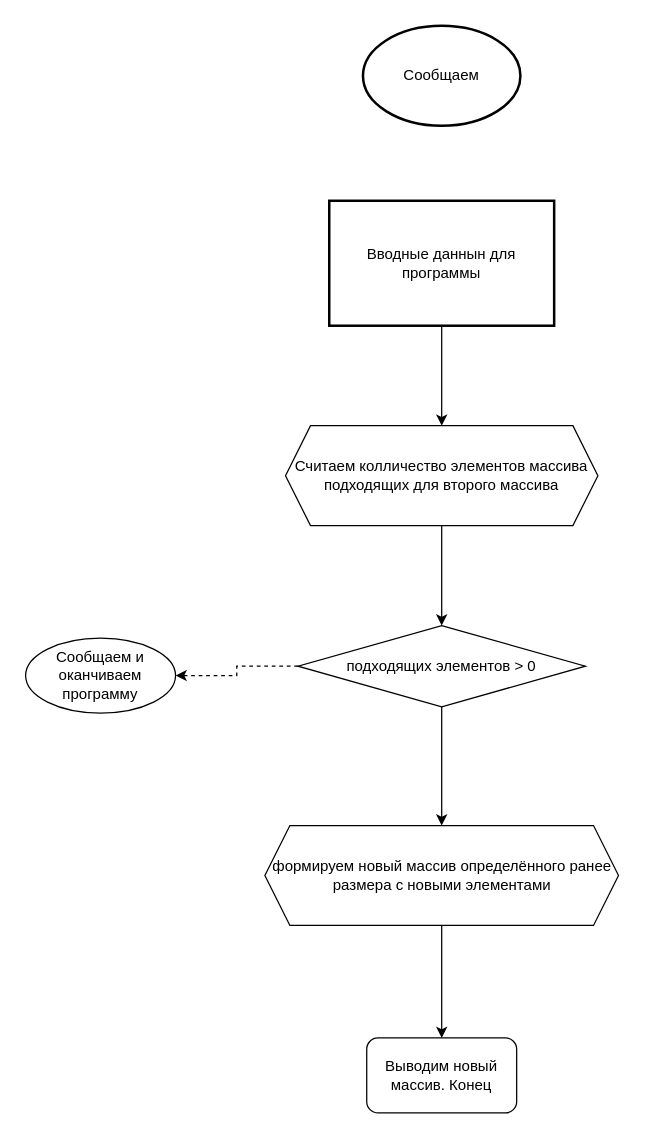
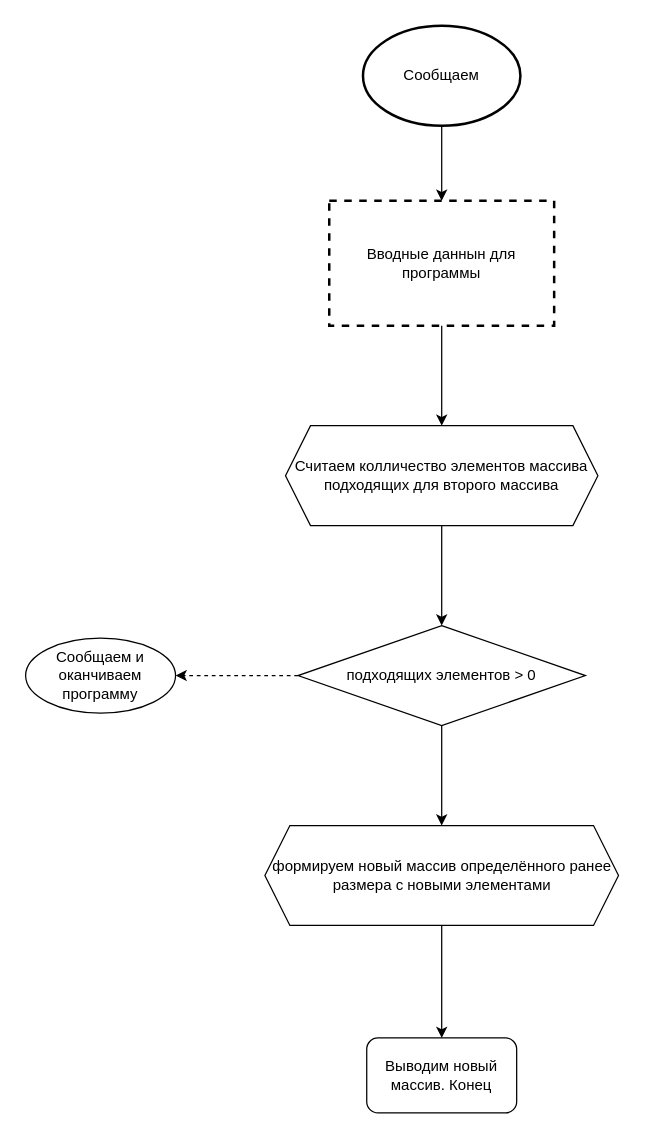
edge "Сообщаем" -> "Вводные даннын для программы": added
node "Вводные даннын для программы": style solid -> dashed
node "подходящих элементов > 0": size 288x81 -> 288x100
